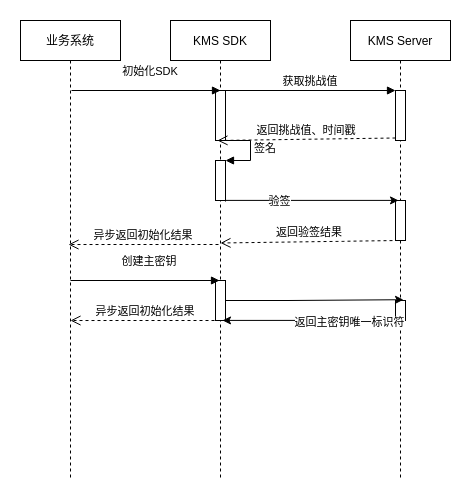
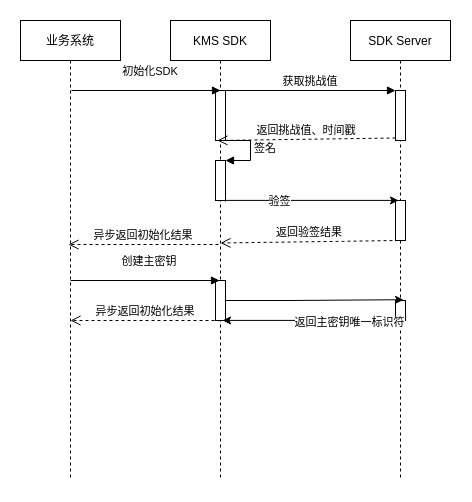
node "KMS Server": label "KMS Server" -> "SDK Server"
